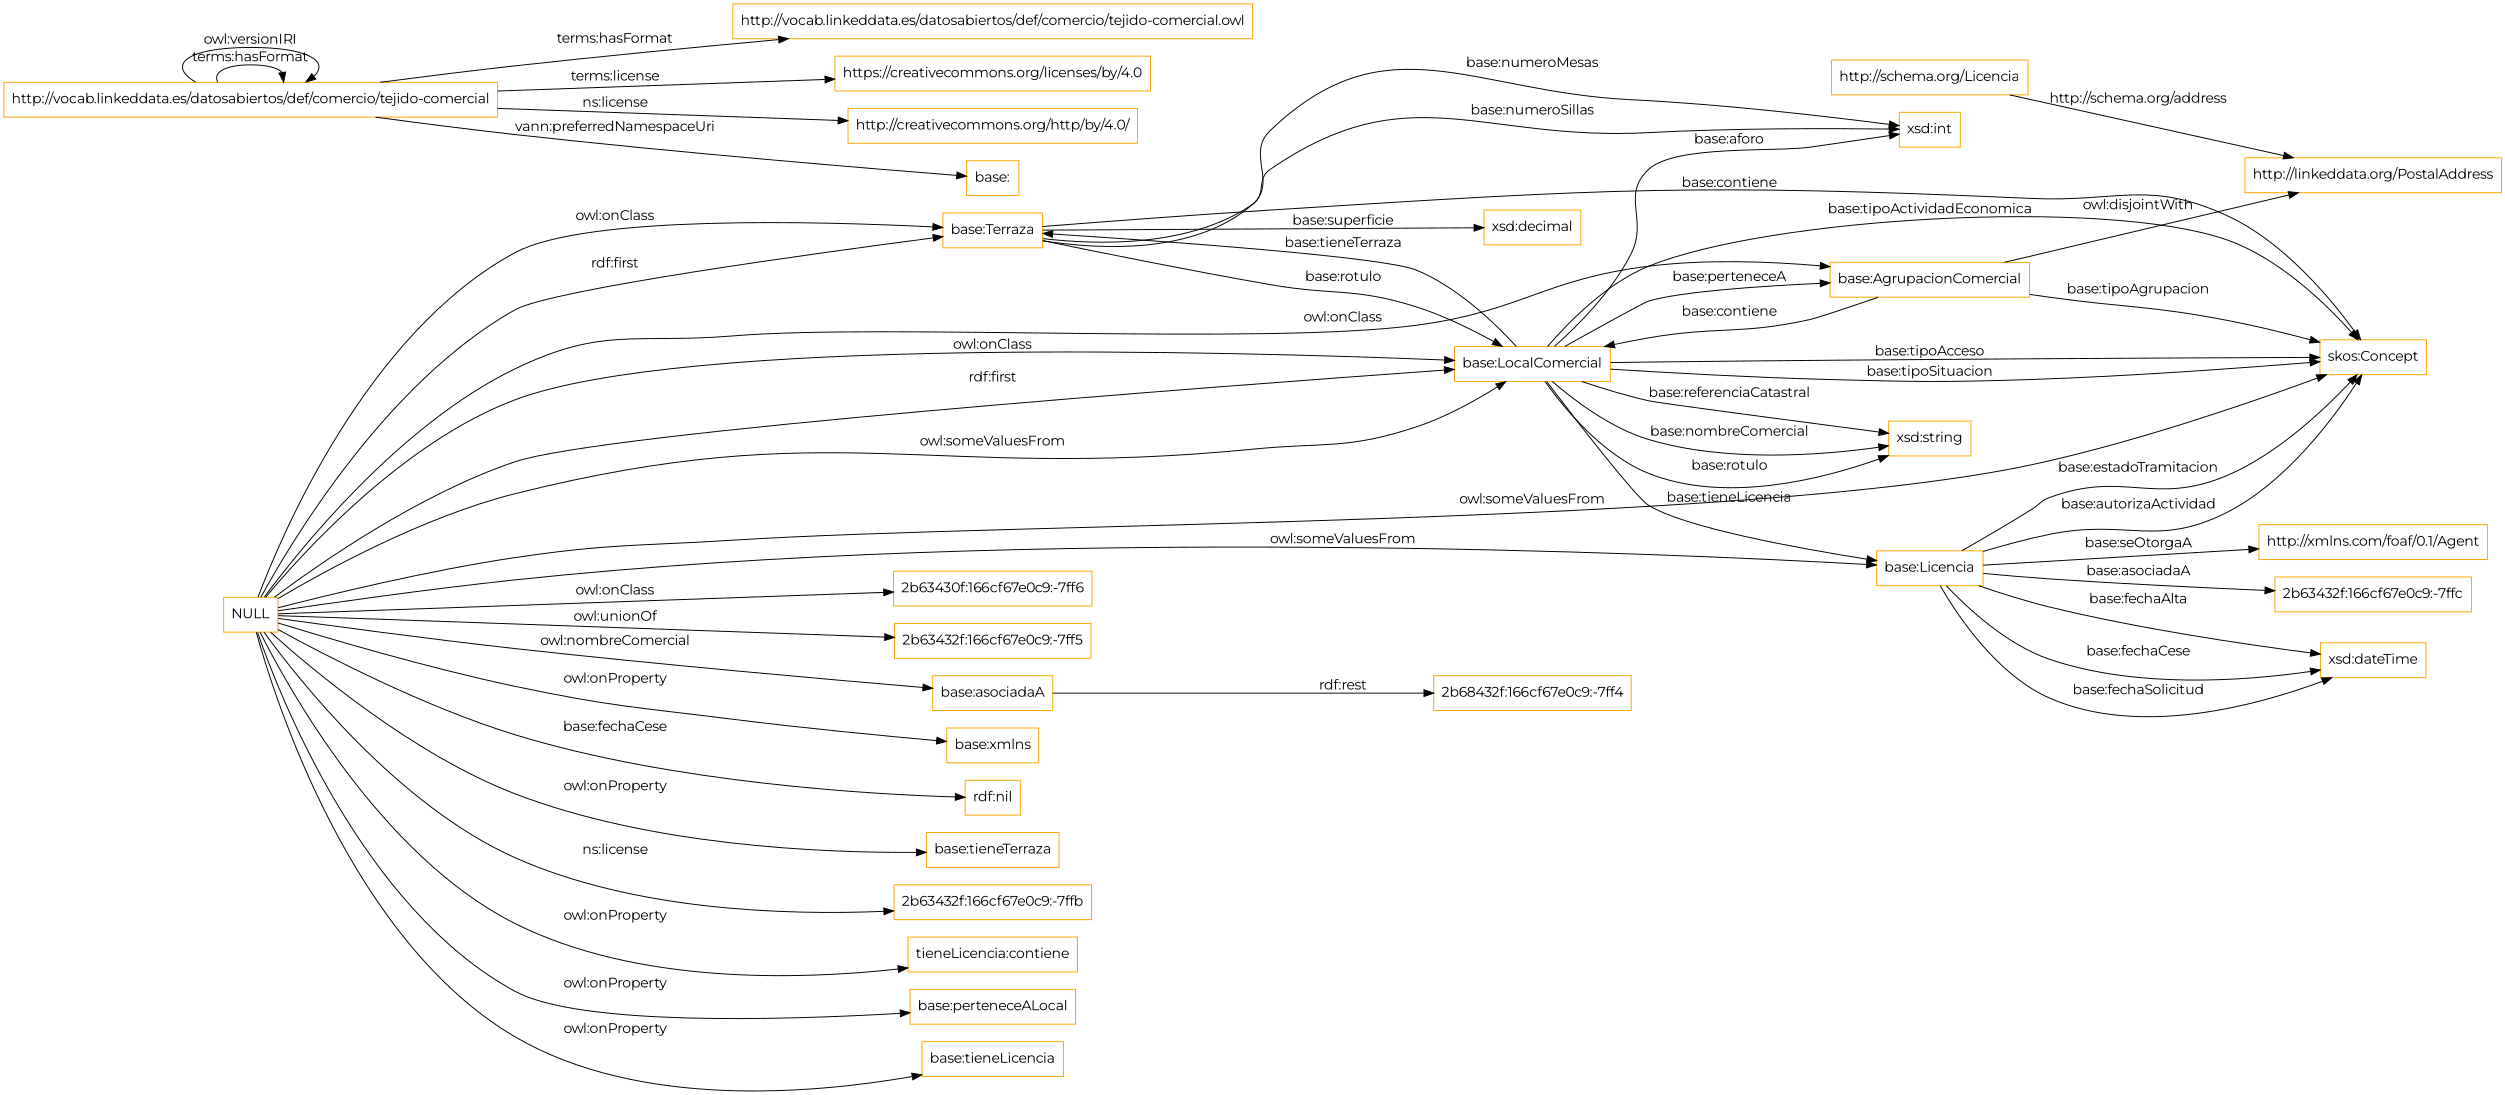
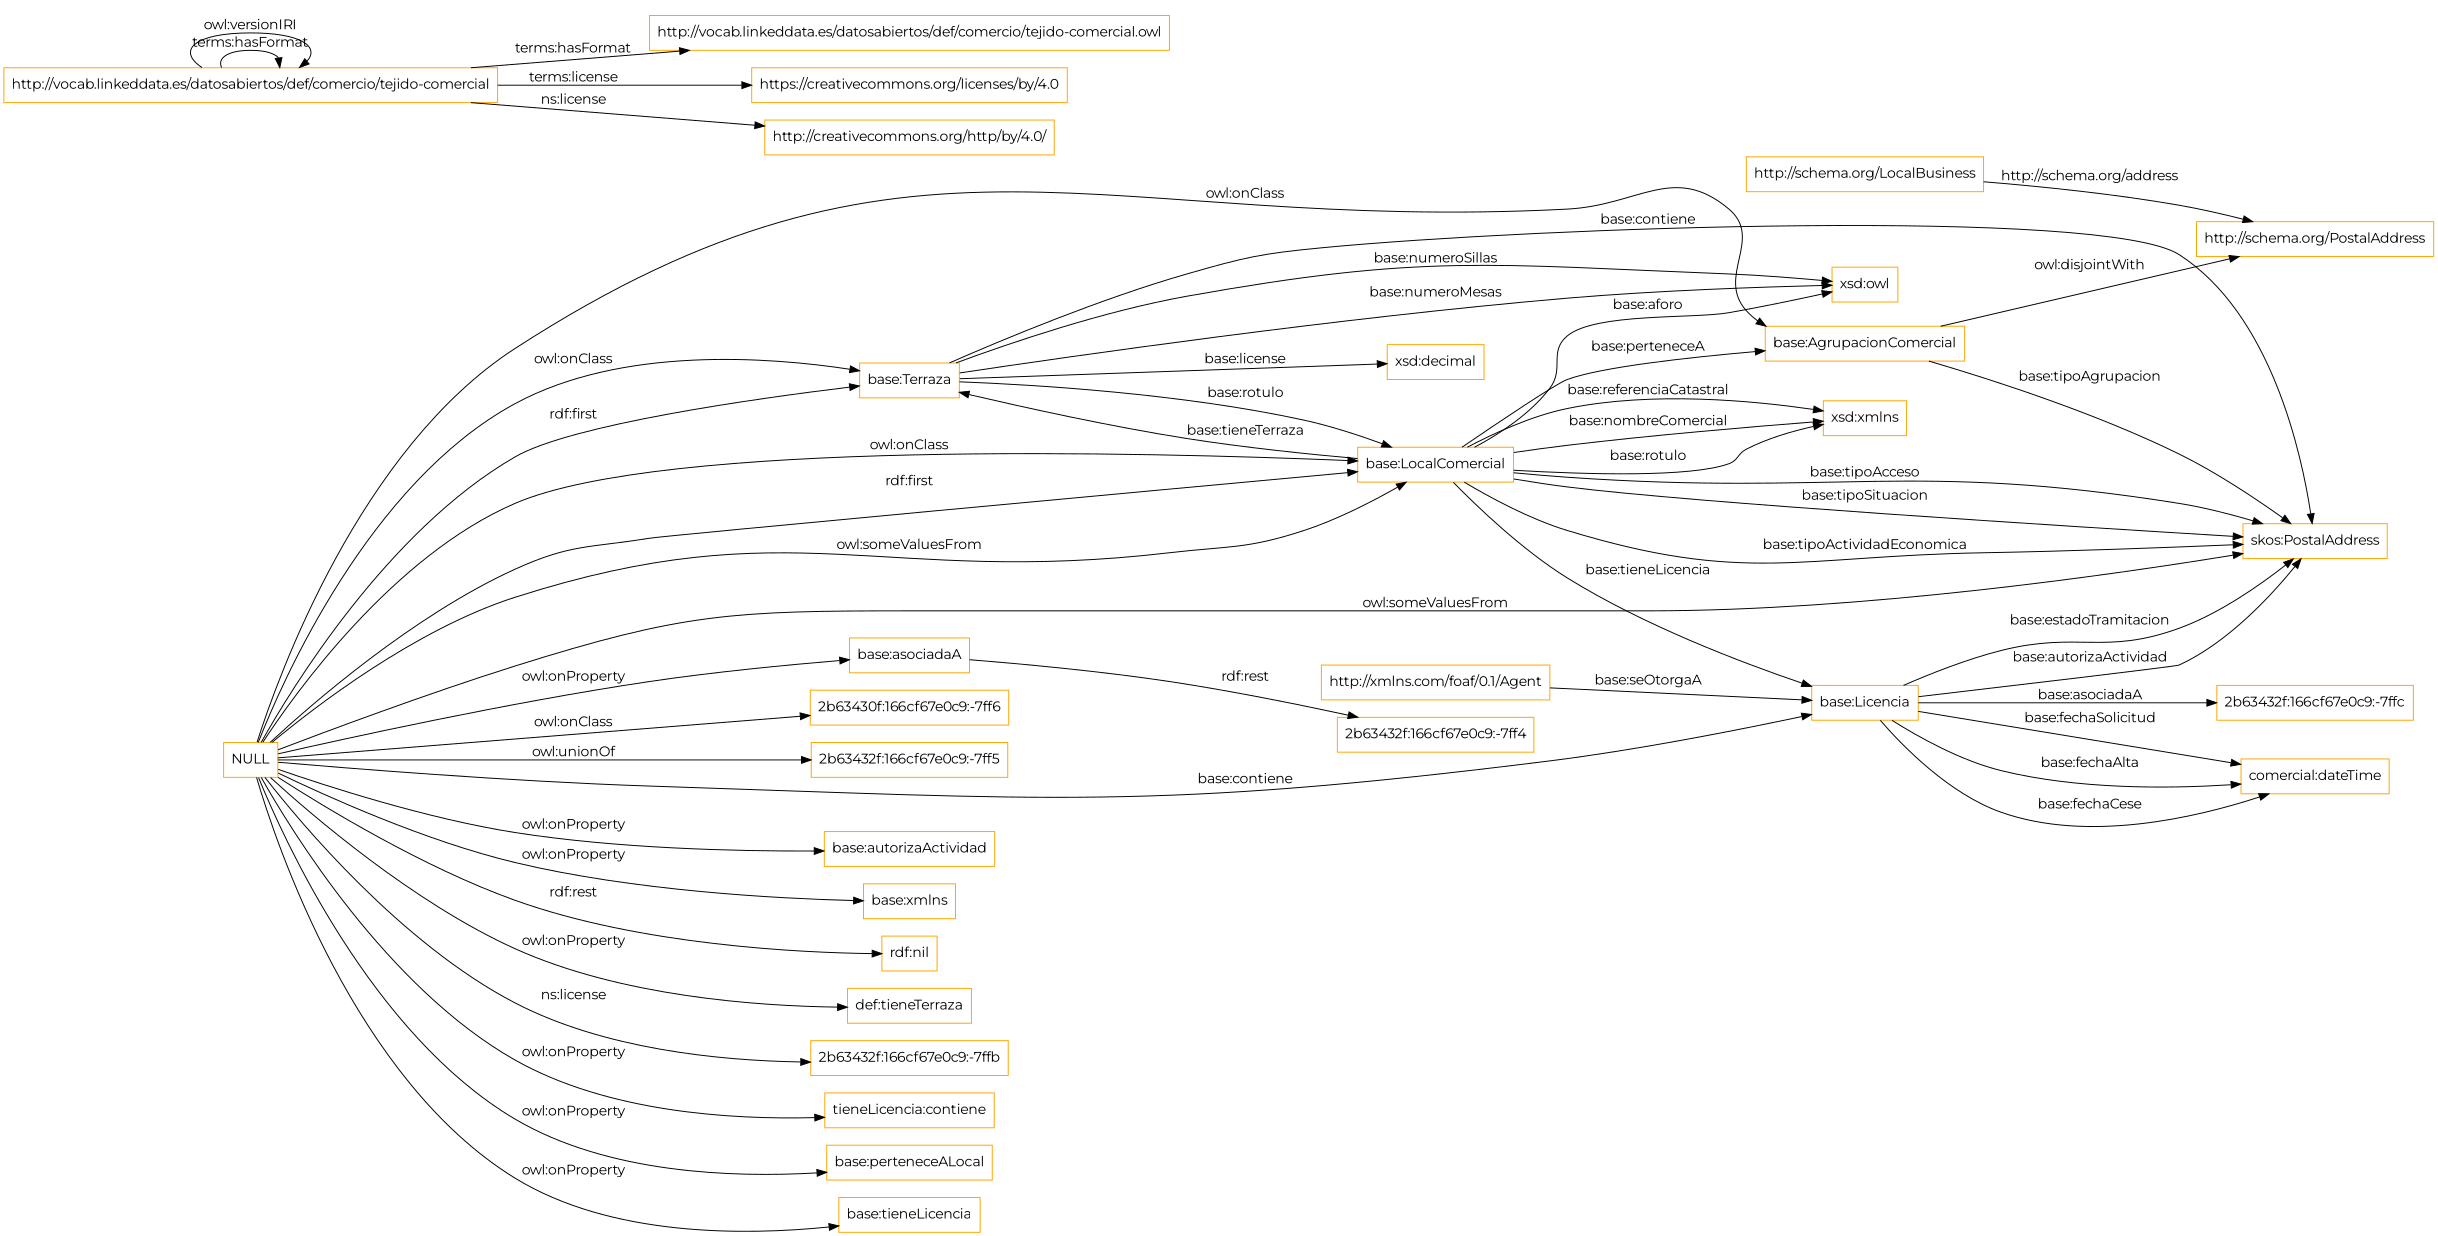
node "http://schema.org/Licencia": label "http://schema.org/Licencia" -> "http://schema.org/LocalBusiness"
node "xsd:int": label "xsd:int" -> "xsd:owl"
node "http://linkeddata.org/PostalAddress": label "http://linkeddata.org/PostalAddress" -> "http://schema.org/PostalAddress"
node "base:": removed
edge "base:Terraza" -> "xsd:decimal": label "base:superficie" -> "base:license"
edge "base:AgrupacionComercial" -> "base:LocalComercial": removed, label "base:contiene"
node "skos:Concept": label "skos:Concept" -> "skos:PostalAddress"
node "xsd:string": label "xsd:string" -> "xsd:xmlns"
edge "NULL" -> "base:Licencia": label "owl:someValuesFrom" -> "base:contiene"
edge "base:Licencia" -> "http://xmlns.com/foaf/0.1/Agent": reversed
edge "NULL" -> "base:asociadaA": label "owl:nombreComercial" -> "owl:onProperty"
node "xsd:dateTime": label "xsd:dateTime" -> "comercial:dateTime"
node "2b68432f:166cf67e0c9:-7ff4": label "2b68432f:166cf67e0c9:-7ff4" -> "2b63432f:166cf67e0c9:-7ff4"
edge "NULL" -> "rdf:nil": label "base:fechaCese" -> "rdf:rest"
node "base:autorizaActividad": added
node "base:tieneTerraza": label "base:tieneTerraza" -> "def:tieneTerraza"
